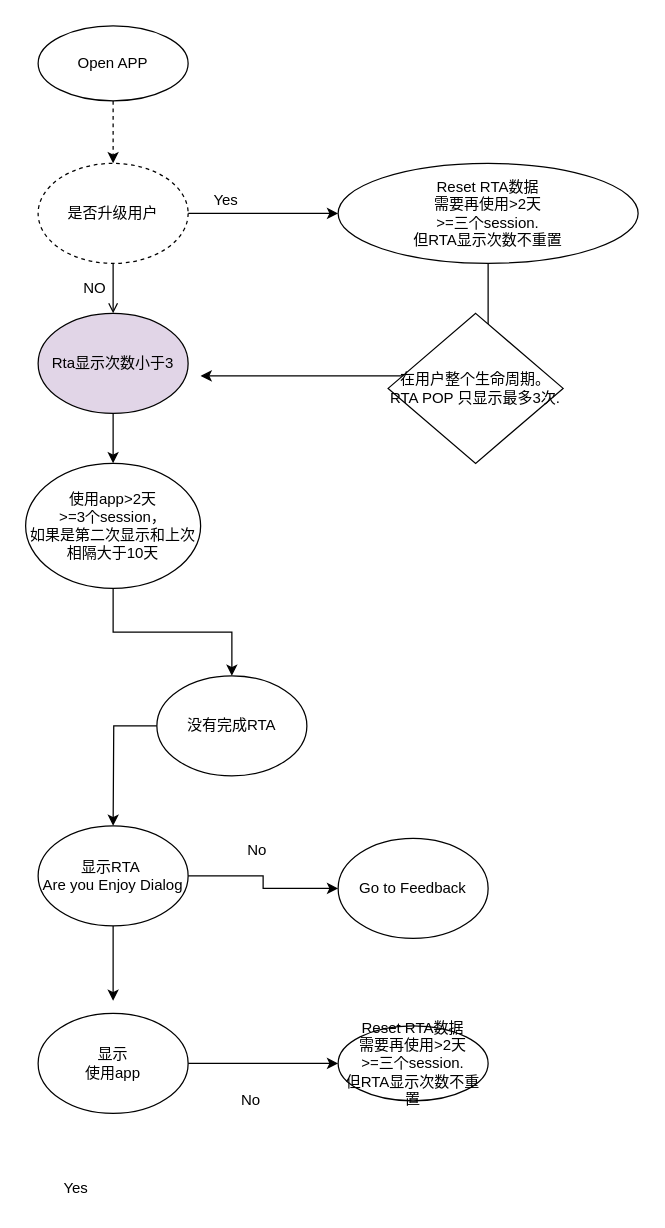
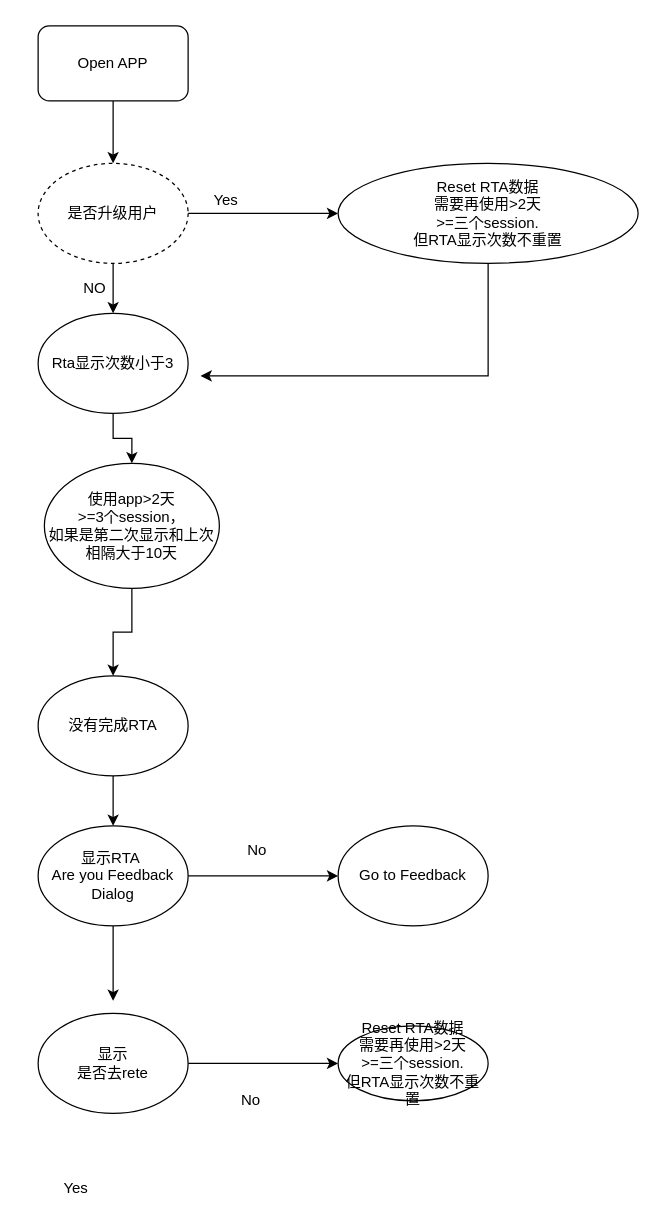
node "Open APP": shape ellipse -> rounded rectangle
edge "Open APP" -> "是否升级用户": style dashed -> solid
edge "是否升级用户" -> "Rta显示次数小于3": arrowhead open -> classic
node "Rta显示次数小于3": fillcolor #e1d5e7 -> #ffffff
node "在用户整个生命周期。RTA POP 只显示最多3次.": removed
node "使用app>2天 >=3个session， 如果是第二次显示和上次相隔大于10天": moved (113, 526) -> (132, 526)
node "没有完成RTA": moved (232, 726) -> (113, 726)
node "显示RTA Are you Enjoy Dialog": label "显示RTA Are you Enjoy Dialog" -> "显示RTA Are you Feedback Dialog"
node "Go to Feedback": moved (413, 888) -> (413, 876)
node "显示 使用app": label "显示 使用app" -> "显示 是否去rete"
